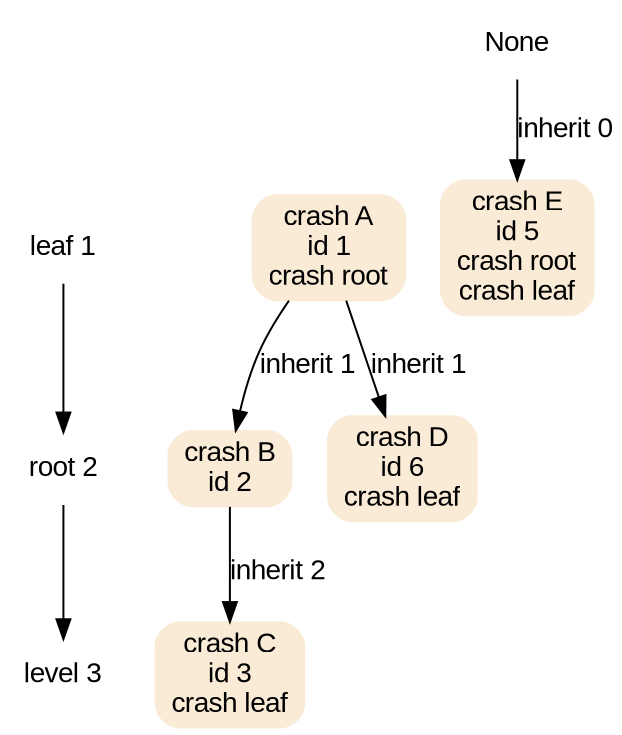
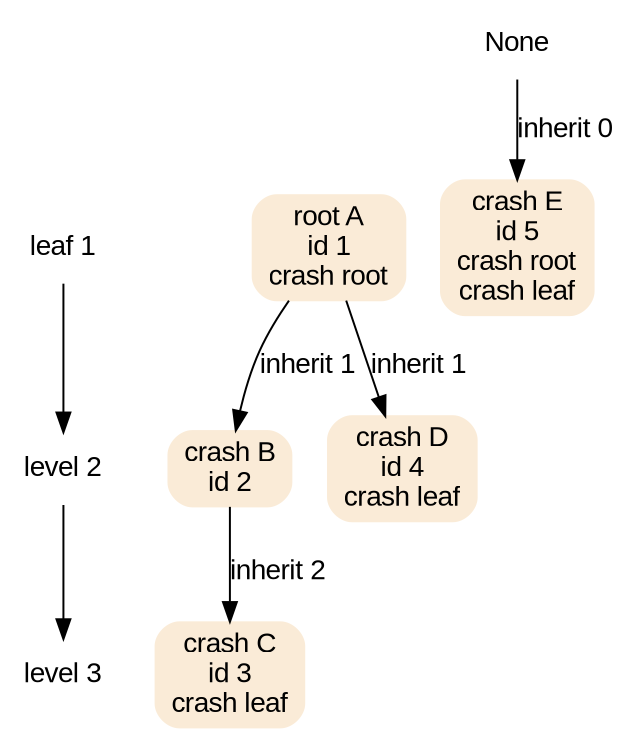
node "crash A id 1 crash root": label "crash A id 1 crash root" -> "root A id 1 crash root"
node "root 2": label "root 2" -> "level 2"
node "crash D id 6 crash leaf": label "crash D id 6 crash leaf" -> "crash D id 4 crash leaf"
